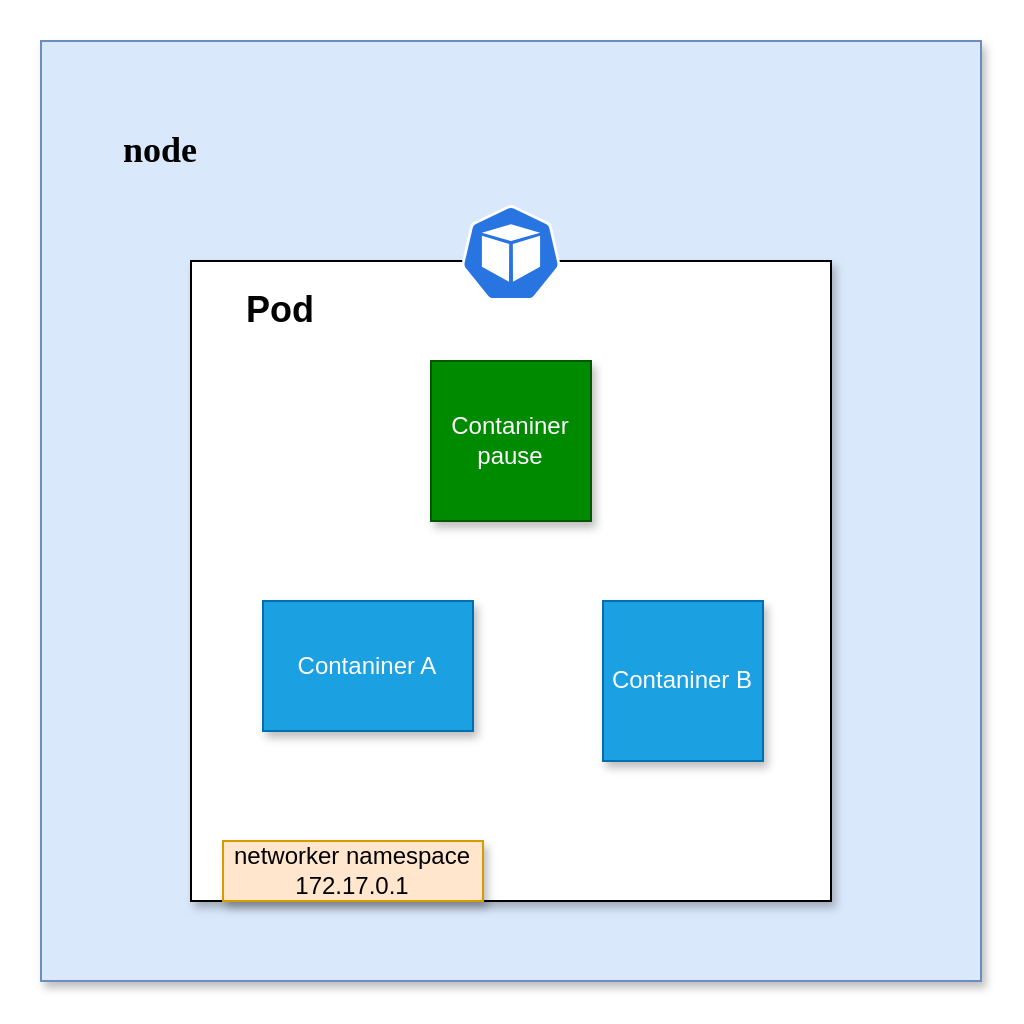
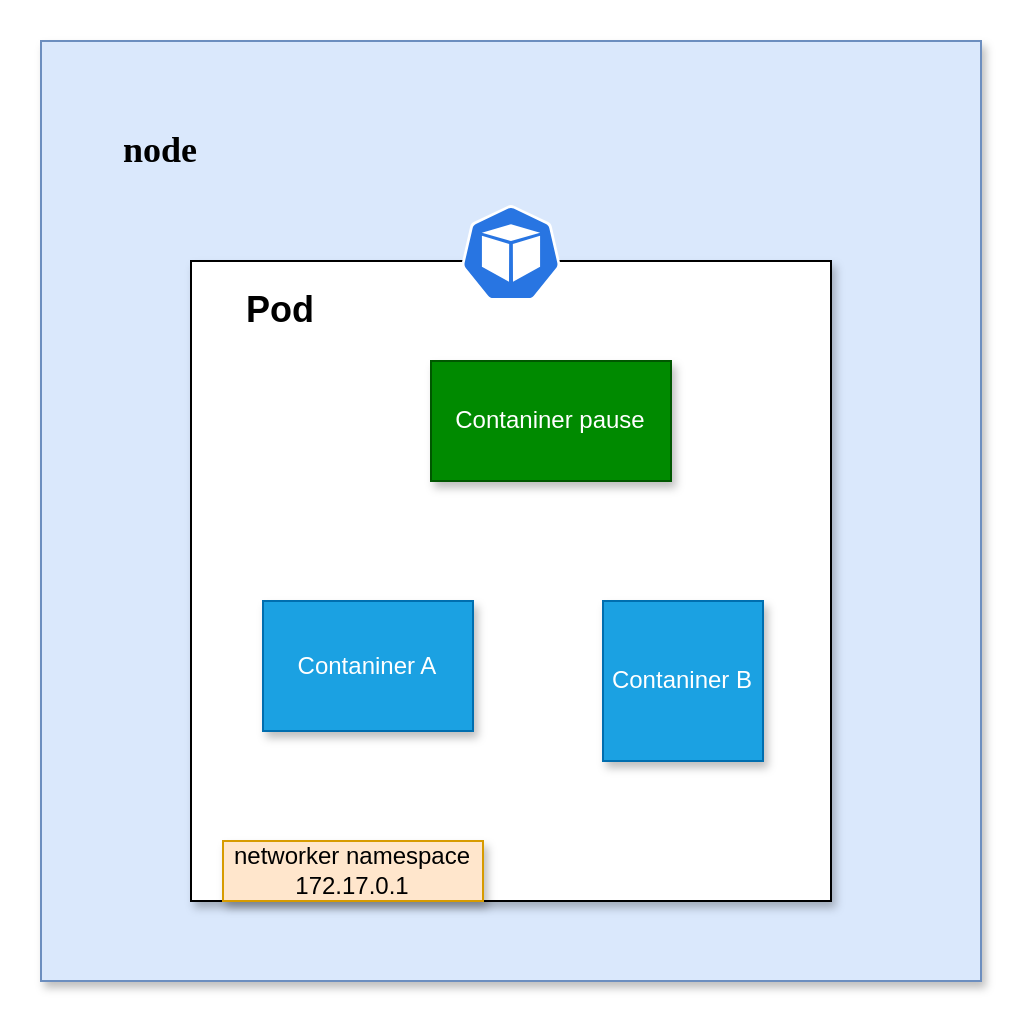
node "Contaniner pause": size 160x160 -> 240x120
